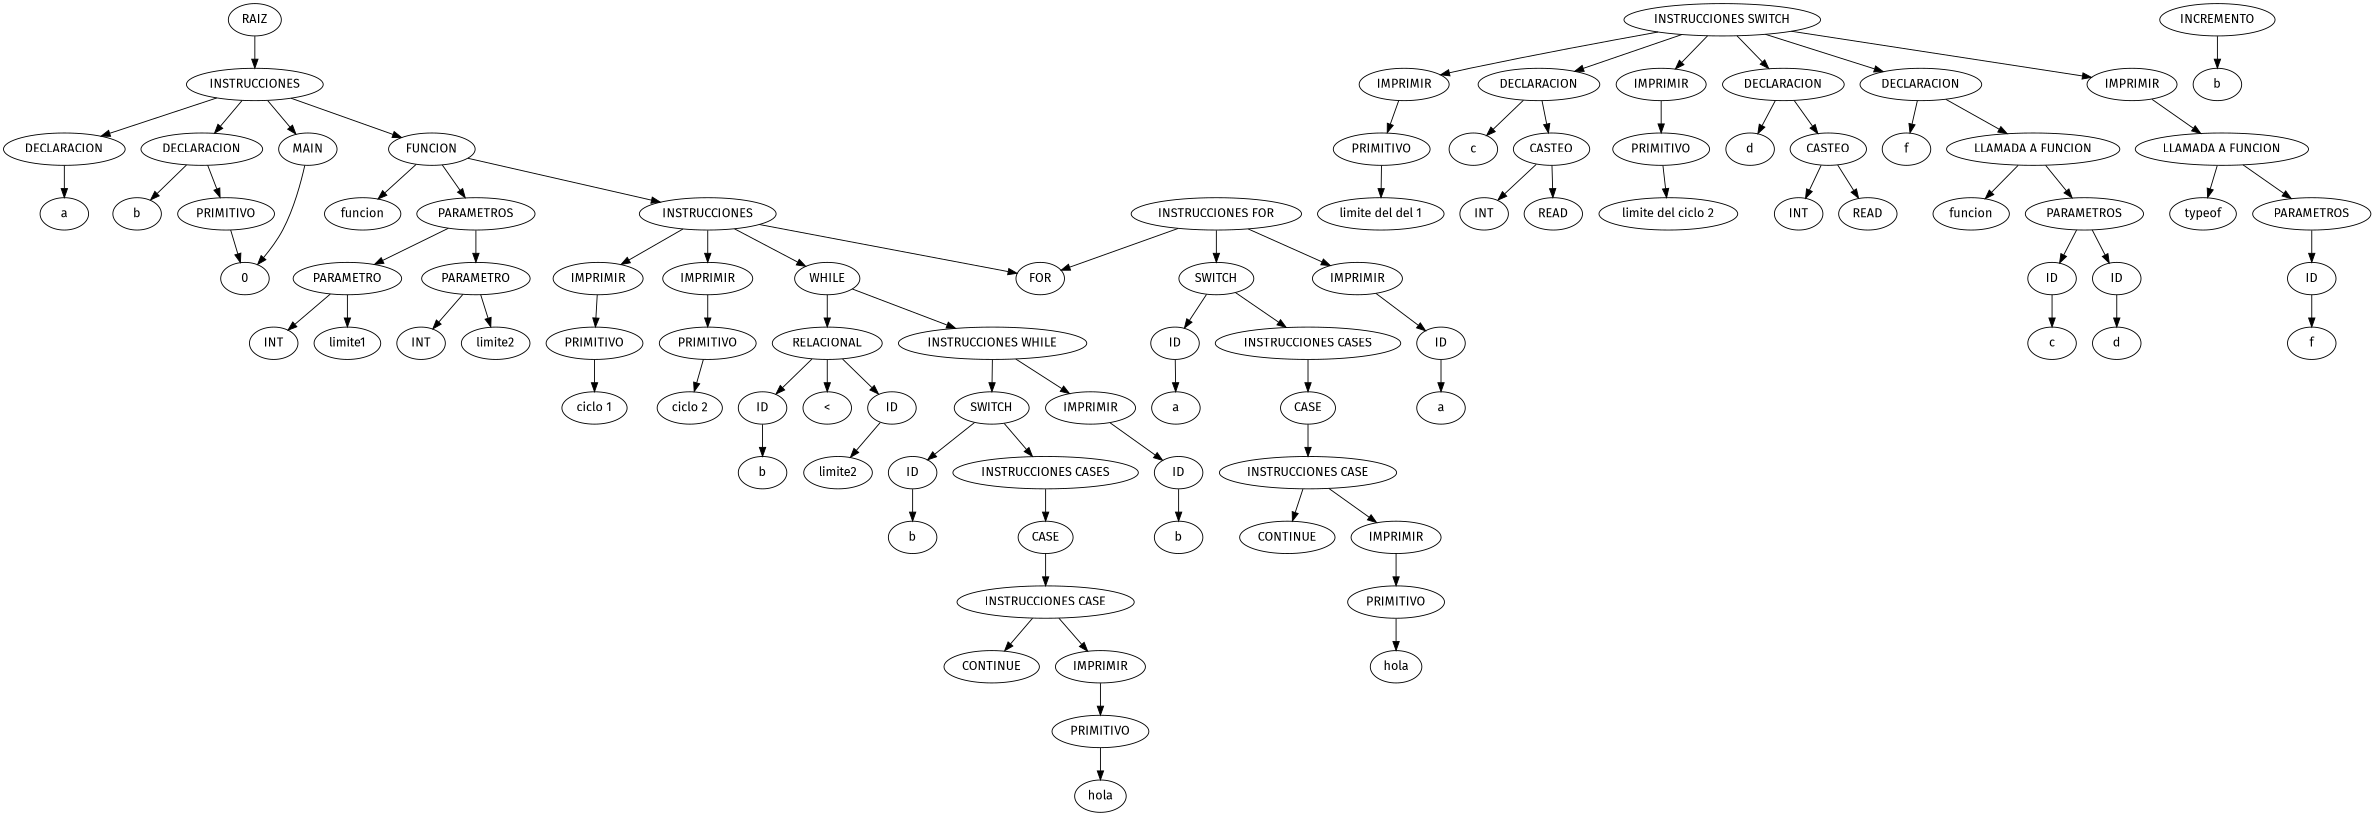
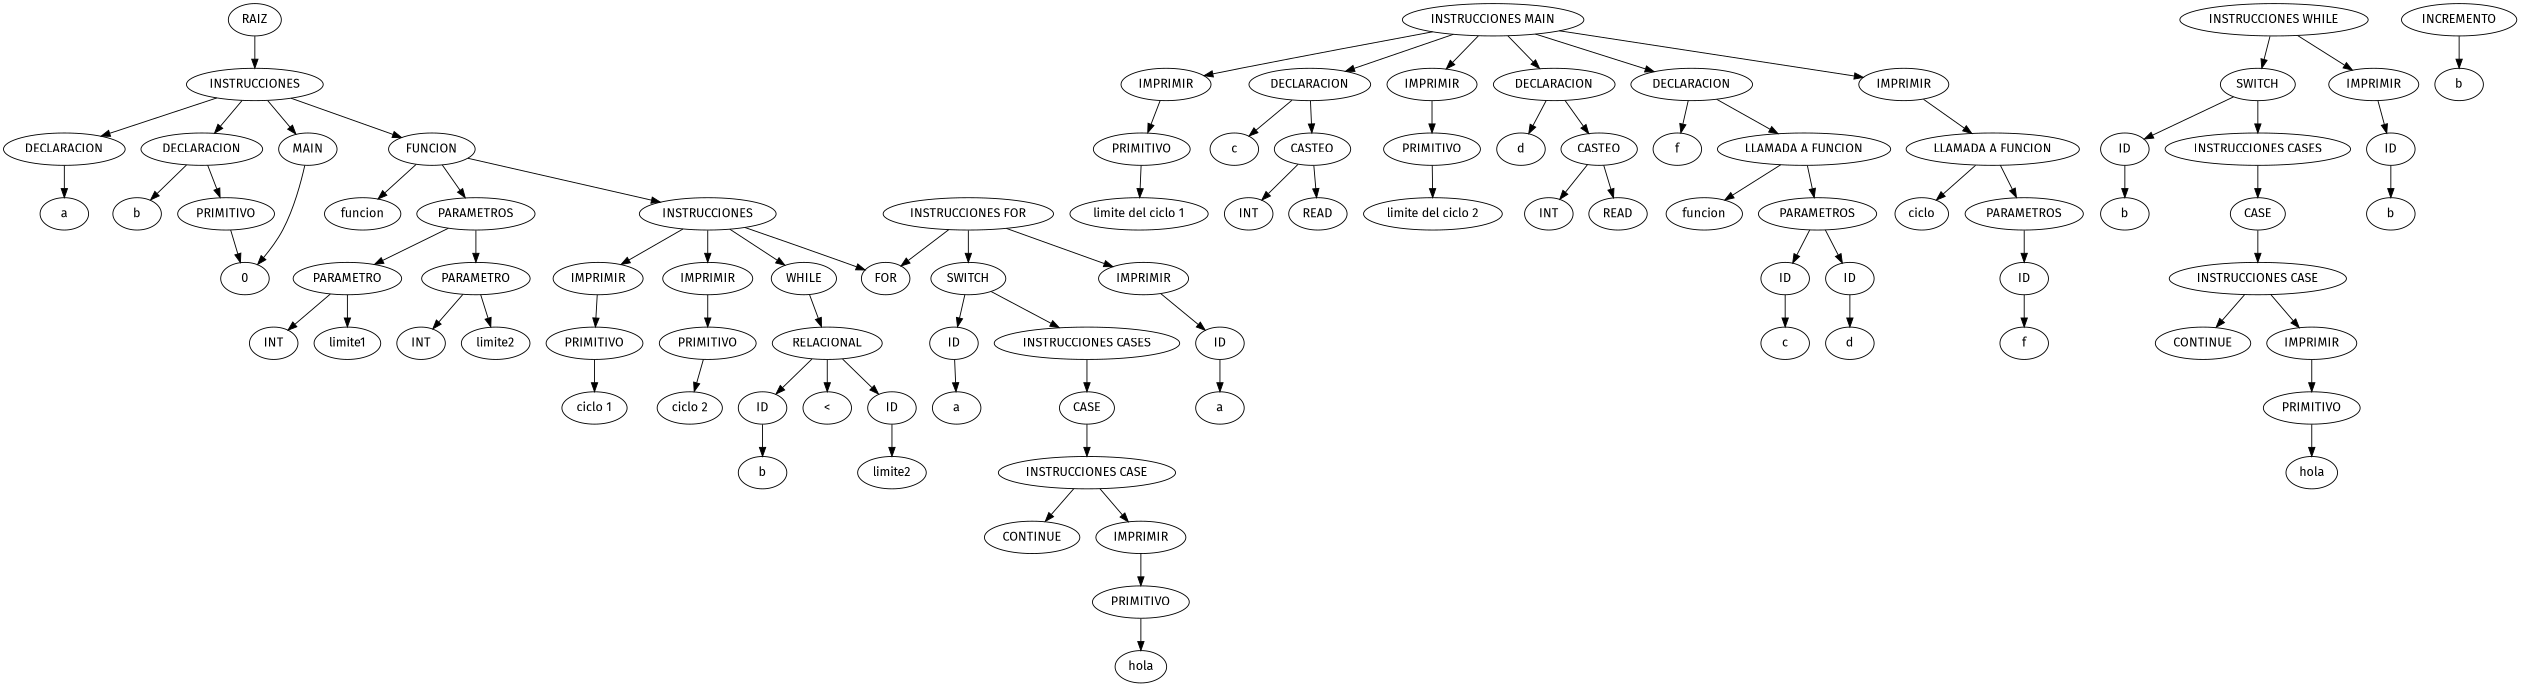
node "INSTRUCCIONES SWITCH": label "INSTRUCCIONES SWITCH" -> "INSTRUCCIONES MAIN"
node "limite del del 1": label "limite del del 1" -> "limite del ciclo 1"
node "typeof": label "typeof" -> "ciclo"
edge "WHILE" -> "INSTRUCCIONES WHILE": removed
